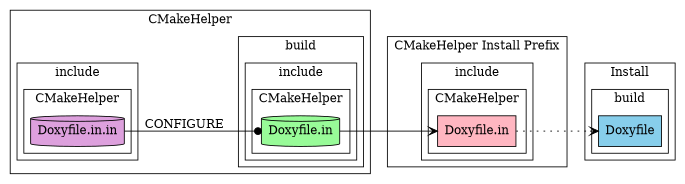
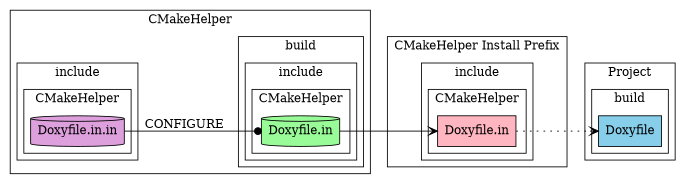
cluster "Install": label "Install" -> "Project"
